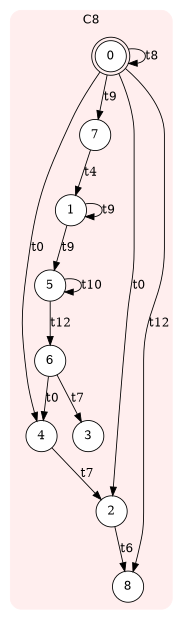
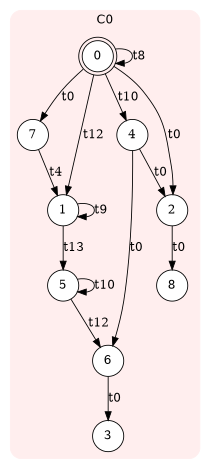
cluster "C8": label "C8" -> "C0"
edge "0" -> "7": label "t9" -> "t0"
edge "0" -> "4": label "t0" -> "t10"
edge "1" -> "5": label "t9" -> "t13"
edge "0" -> "8": now "0" -> "1"
edge "6" -> "4": reversed
edge "6" -> "3": label "t7" -> "t0"
edge "4" -> "2": label "t7" -> "t0"
edge "2" -> "8": label "t6" -> "t0"
